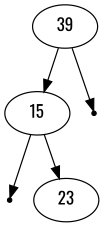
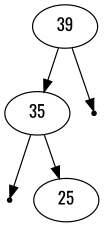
node "15": label "15" -> "35"
node "23": label "23" -> "25"
